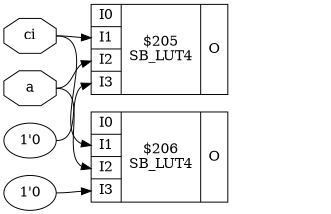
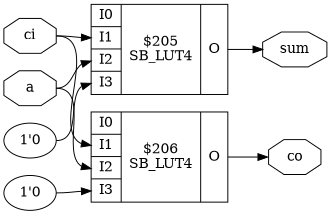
node "sum": added
node "co": added
